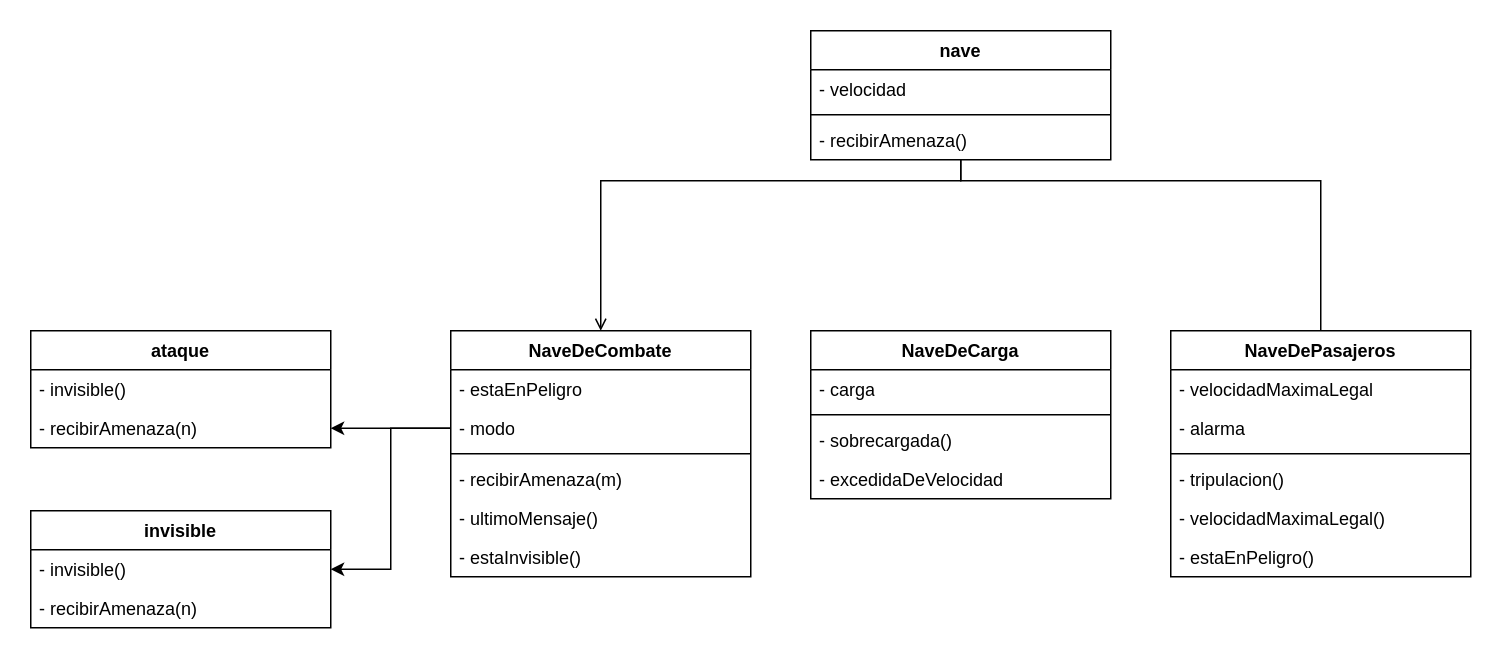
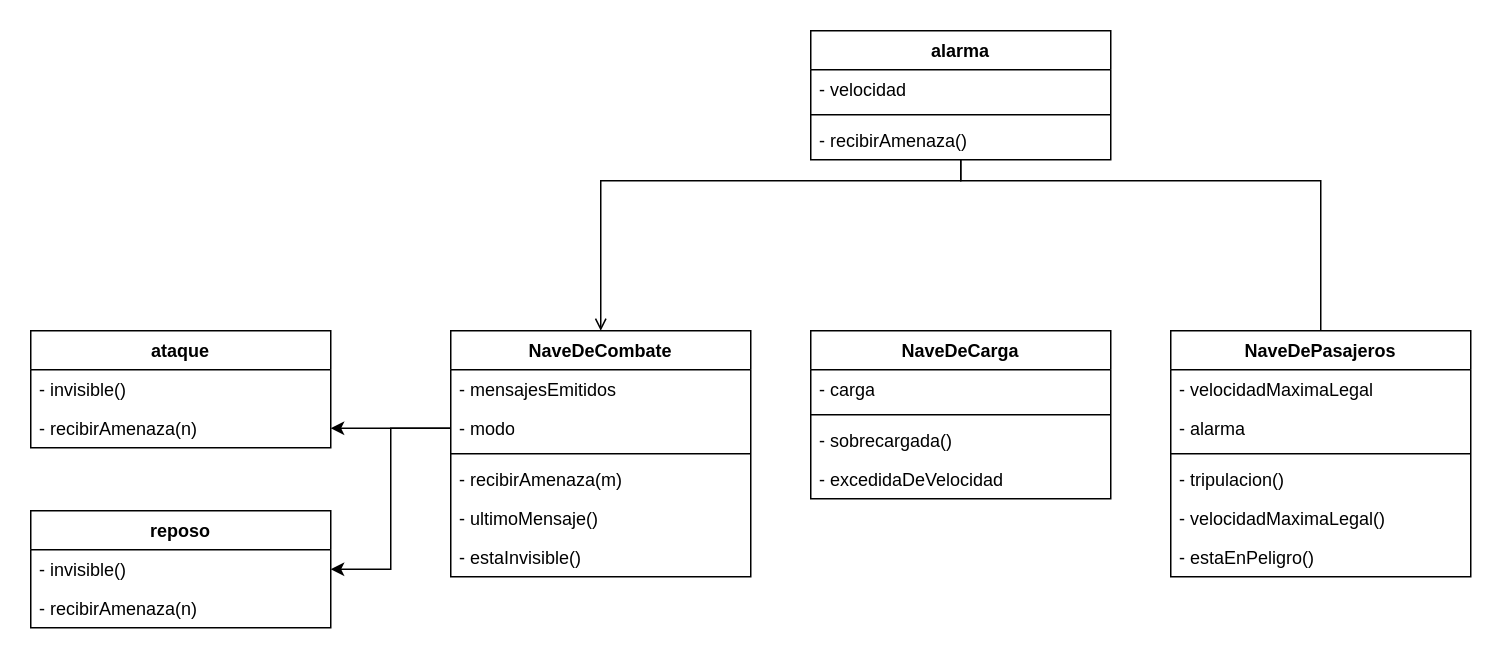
node "nave": label "nave" -> "alarma"
node "- estaEnPeligro": label "- estaEnPeligro" -> "- mensajesEmitidos"
node "invisible": label "invisible" -> "reposo"
